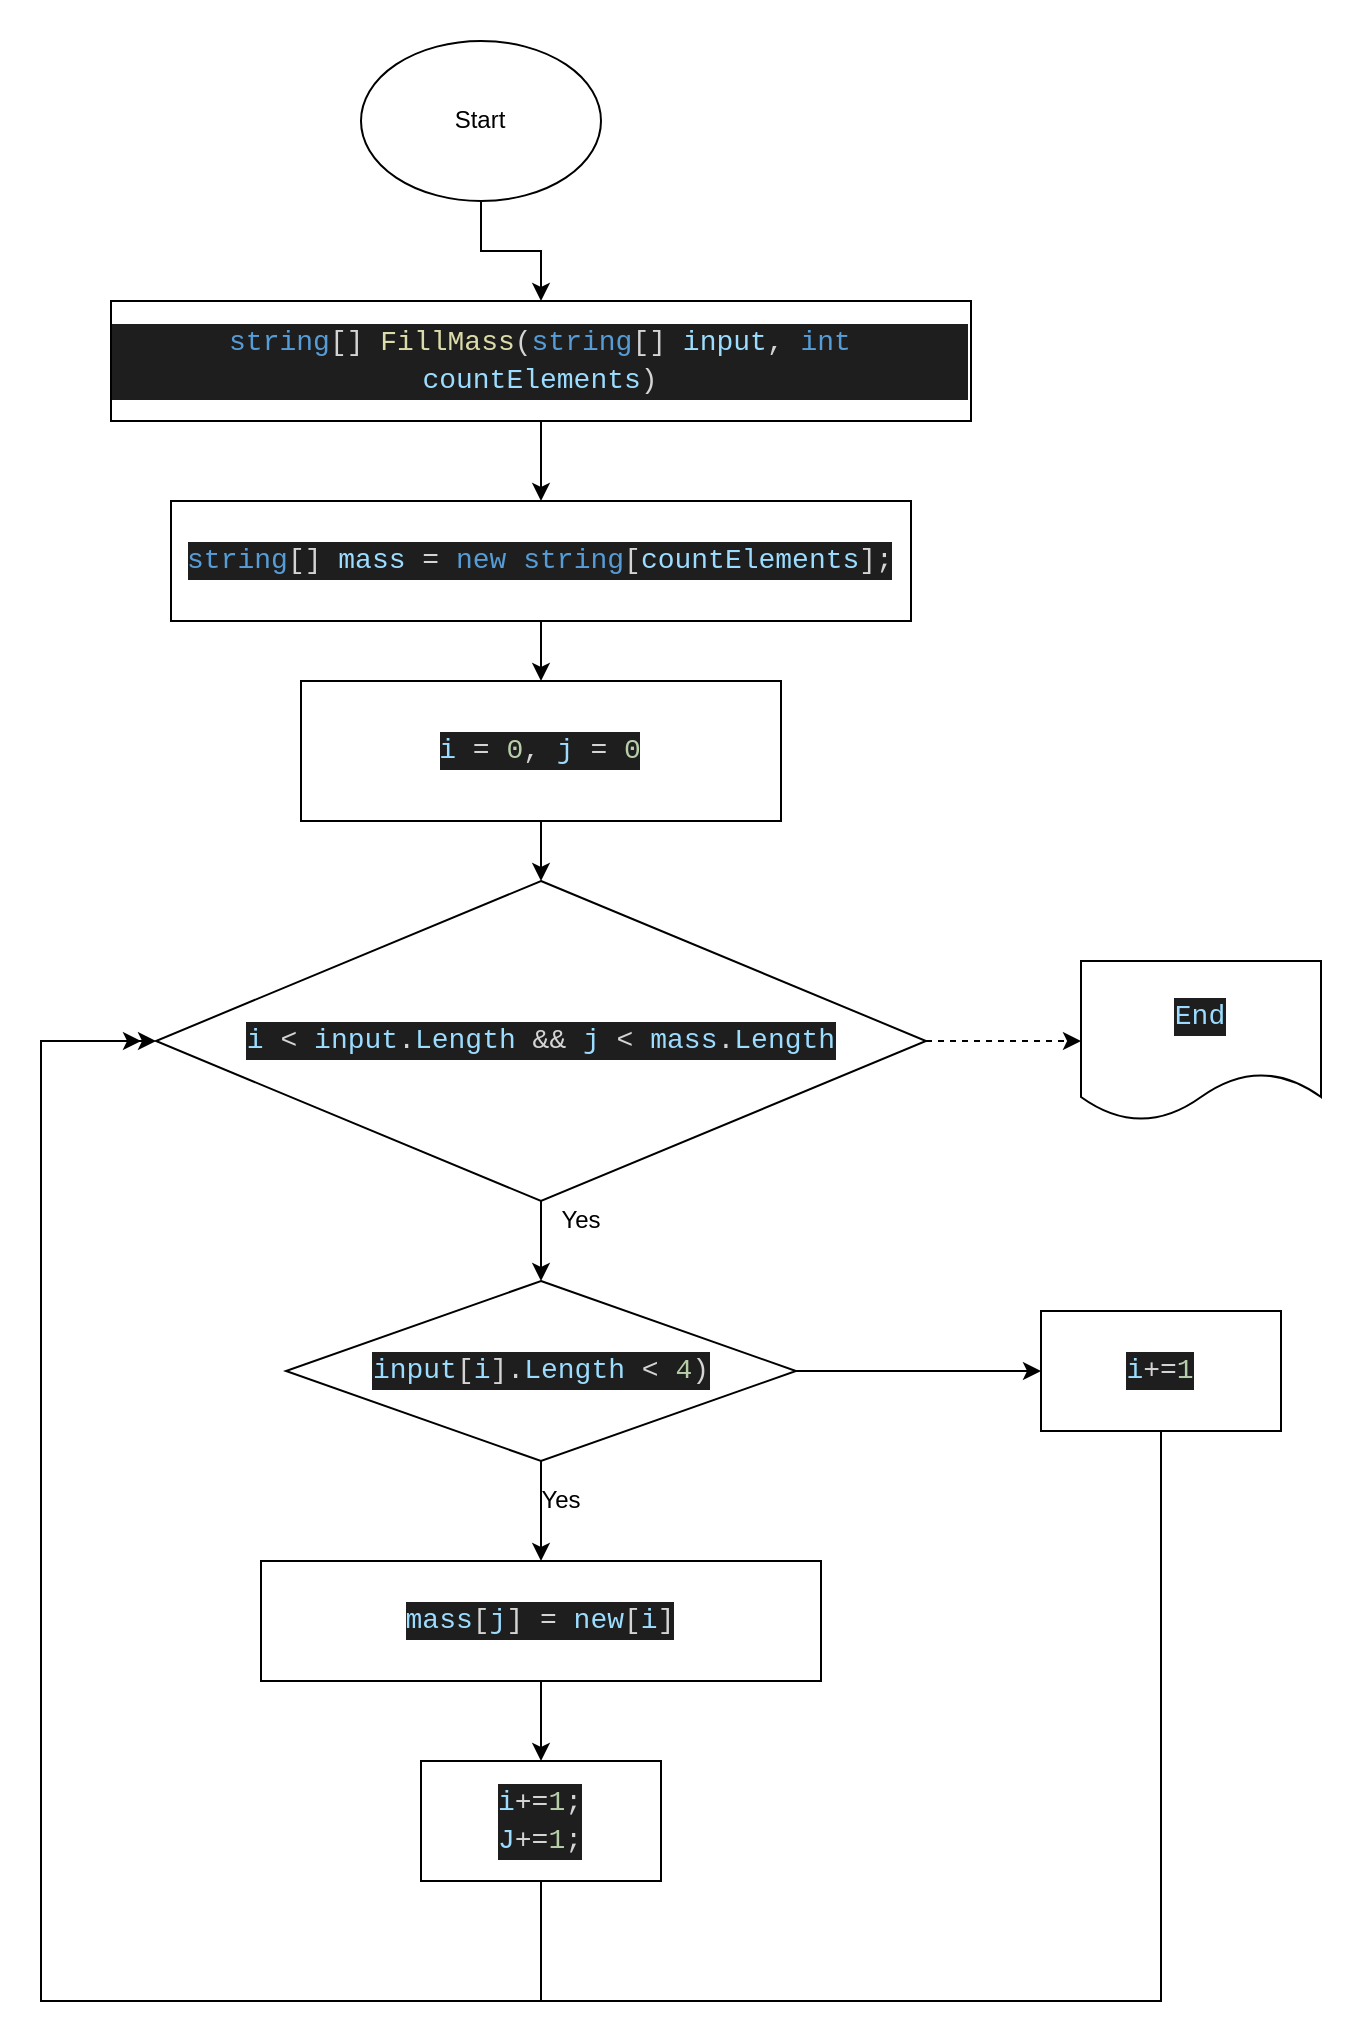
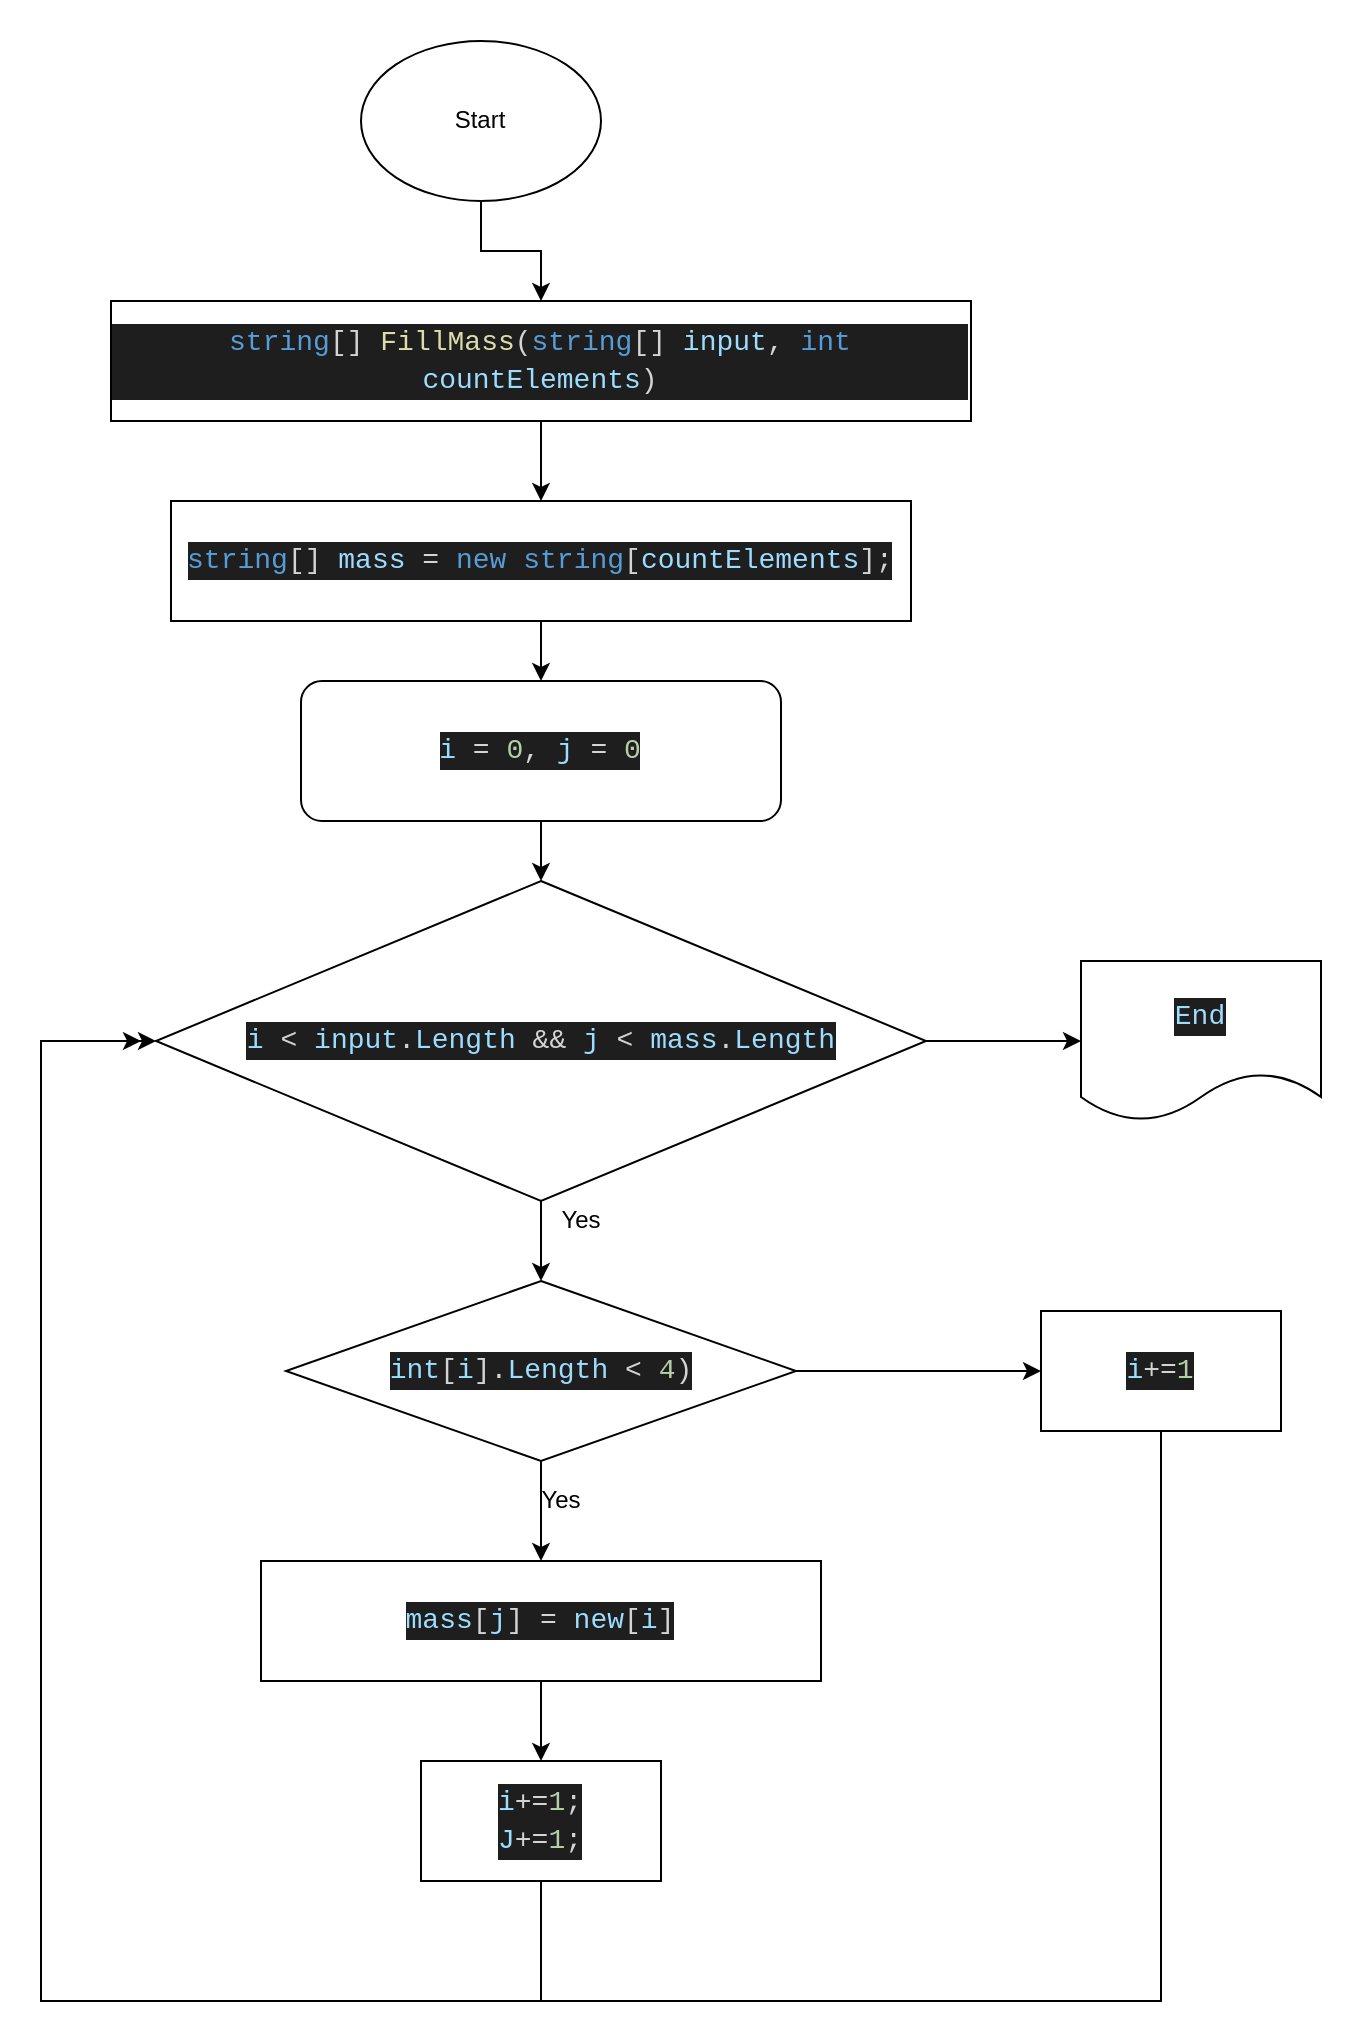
node "i = 0, j = 0": shape rectangle -> rounded rectangle
edge "i < input.Length && j < mass.Length" -> "End": style dashed -> solid
node "input[i].Length < 4)": label "input[i].Length < 4)" -> "int[i].Length < 4)"
